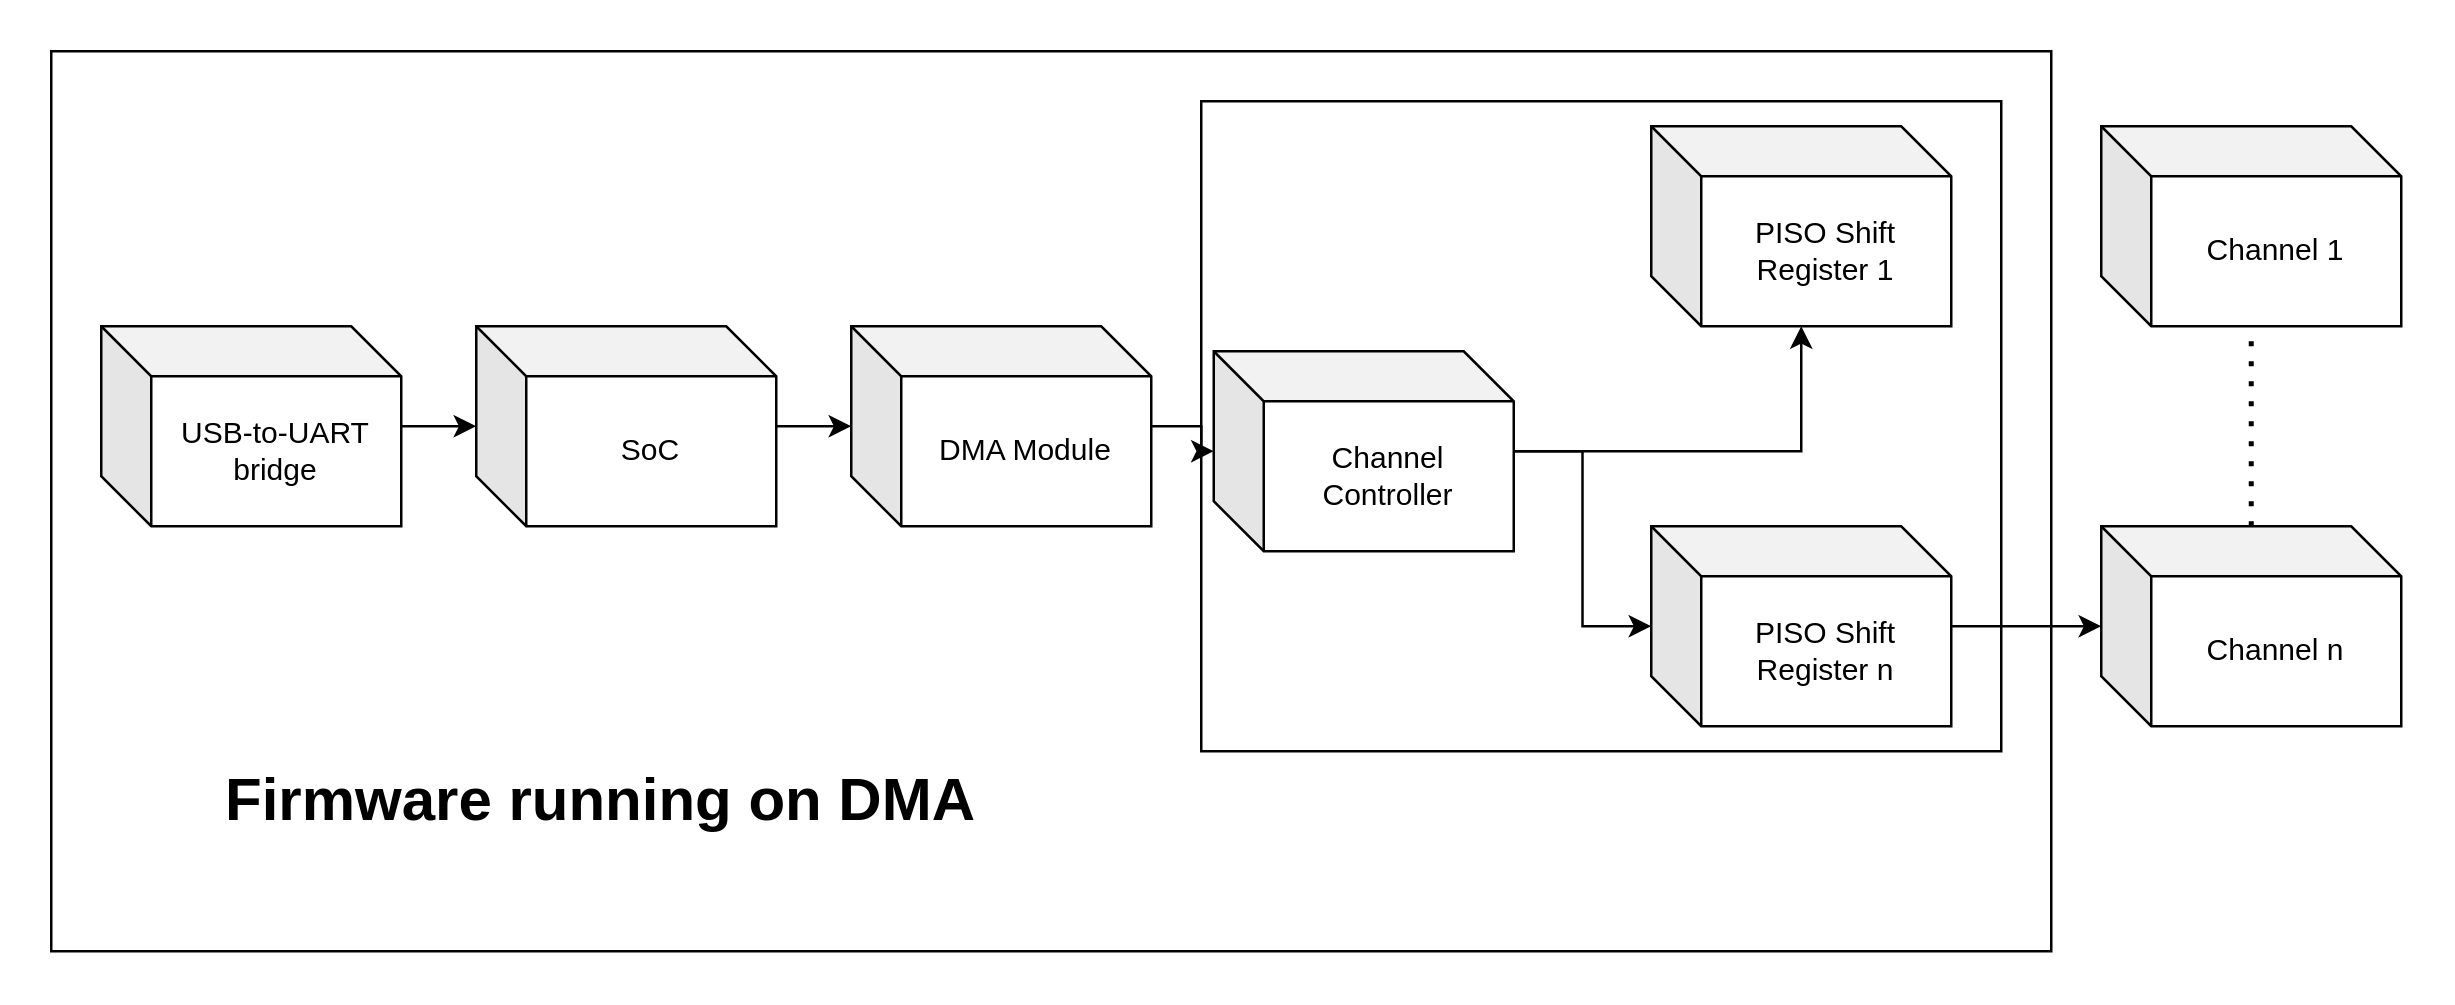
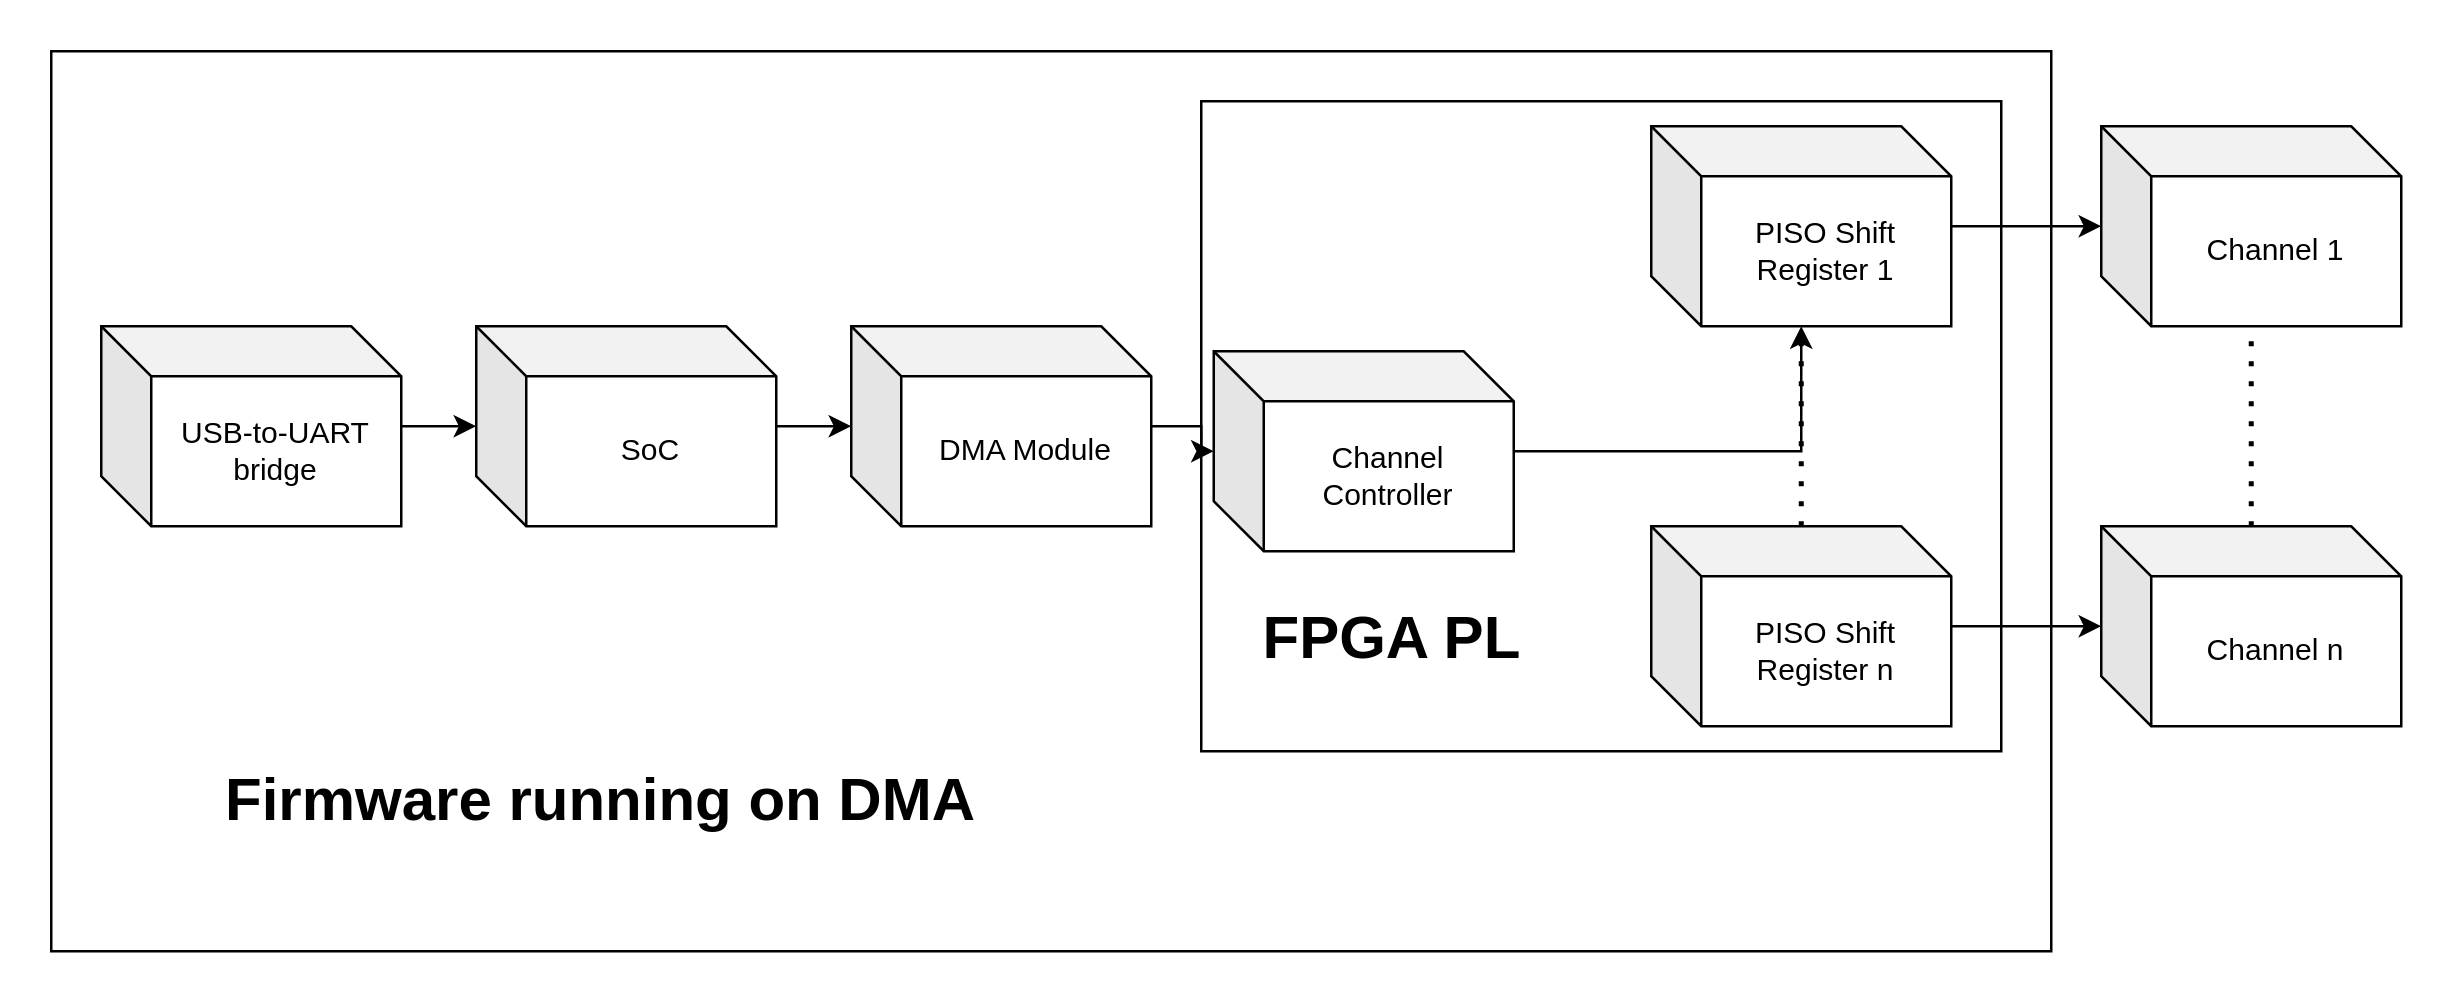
edge "PISO Shift Register 1" -> "Channel 1": added
edge "PISO Shift Register 1" -- "PISO Shift Register n": added
edge "Channel Controller" -> "PISO Shift Register n": removed
node "FPGA PL": added
